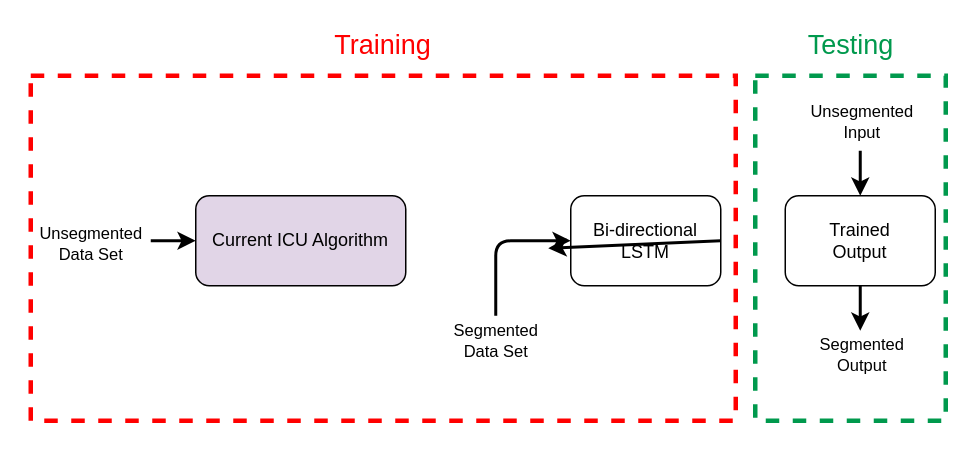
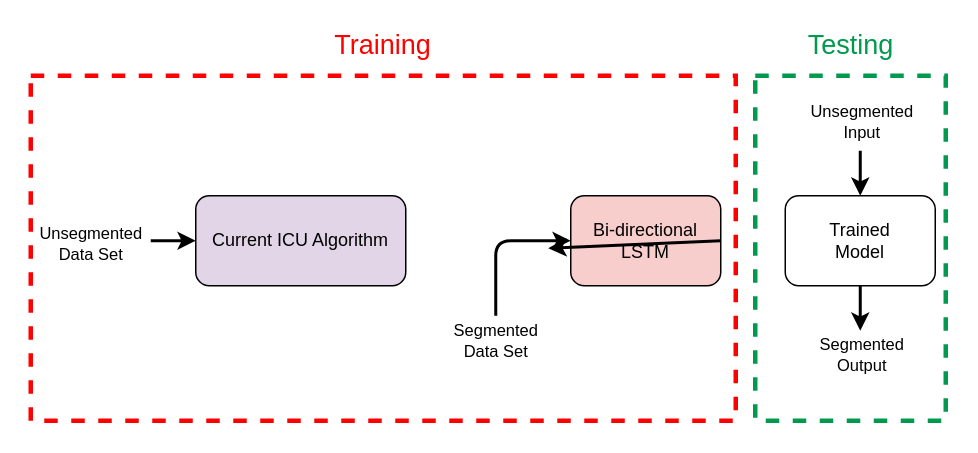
node "Bi-directional LSTM": fillcolor #ffffff -> #f8cecc
node "Trained Output": label "Trained Output" -> "Trained Model"
